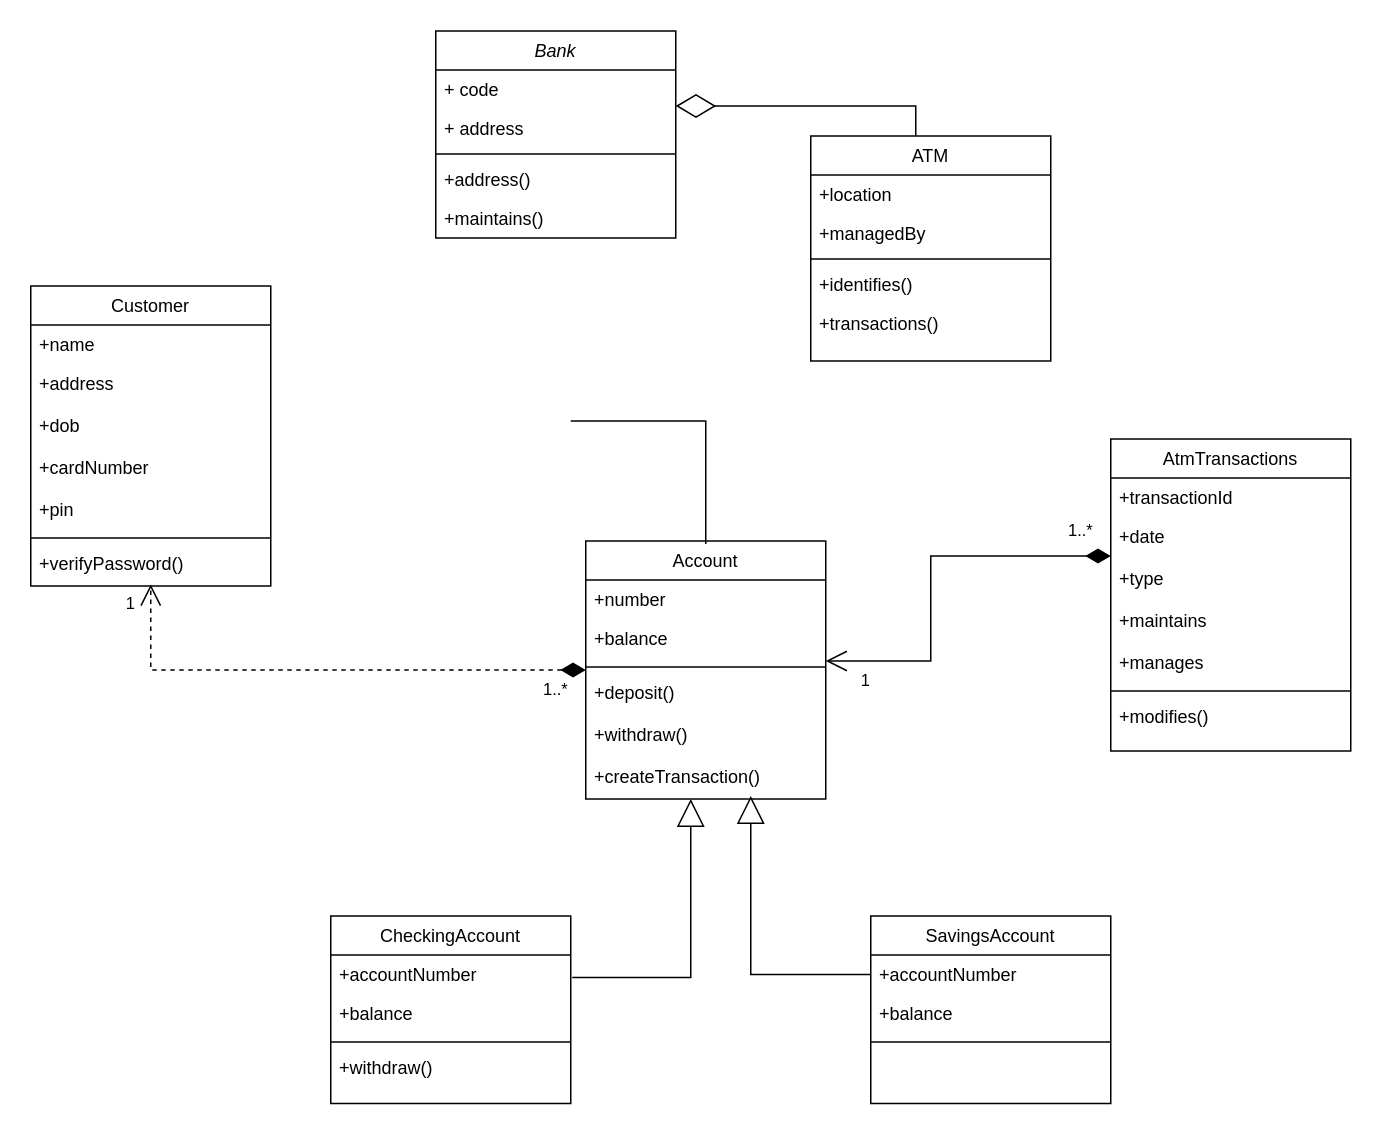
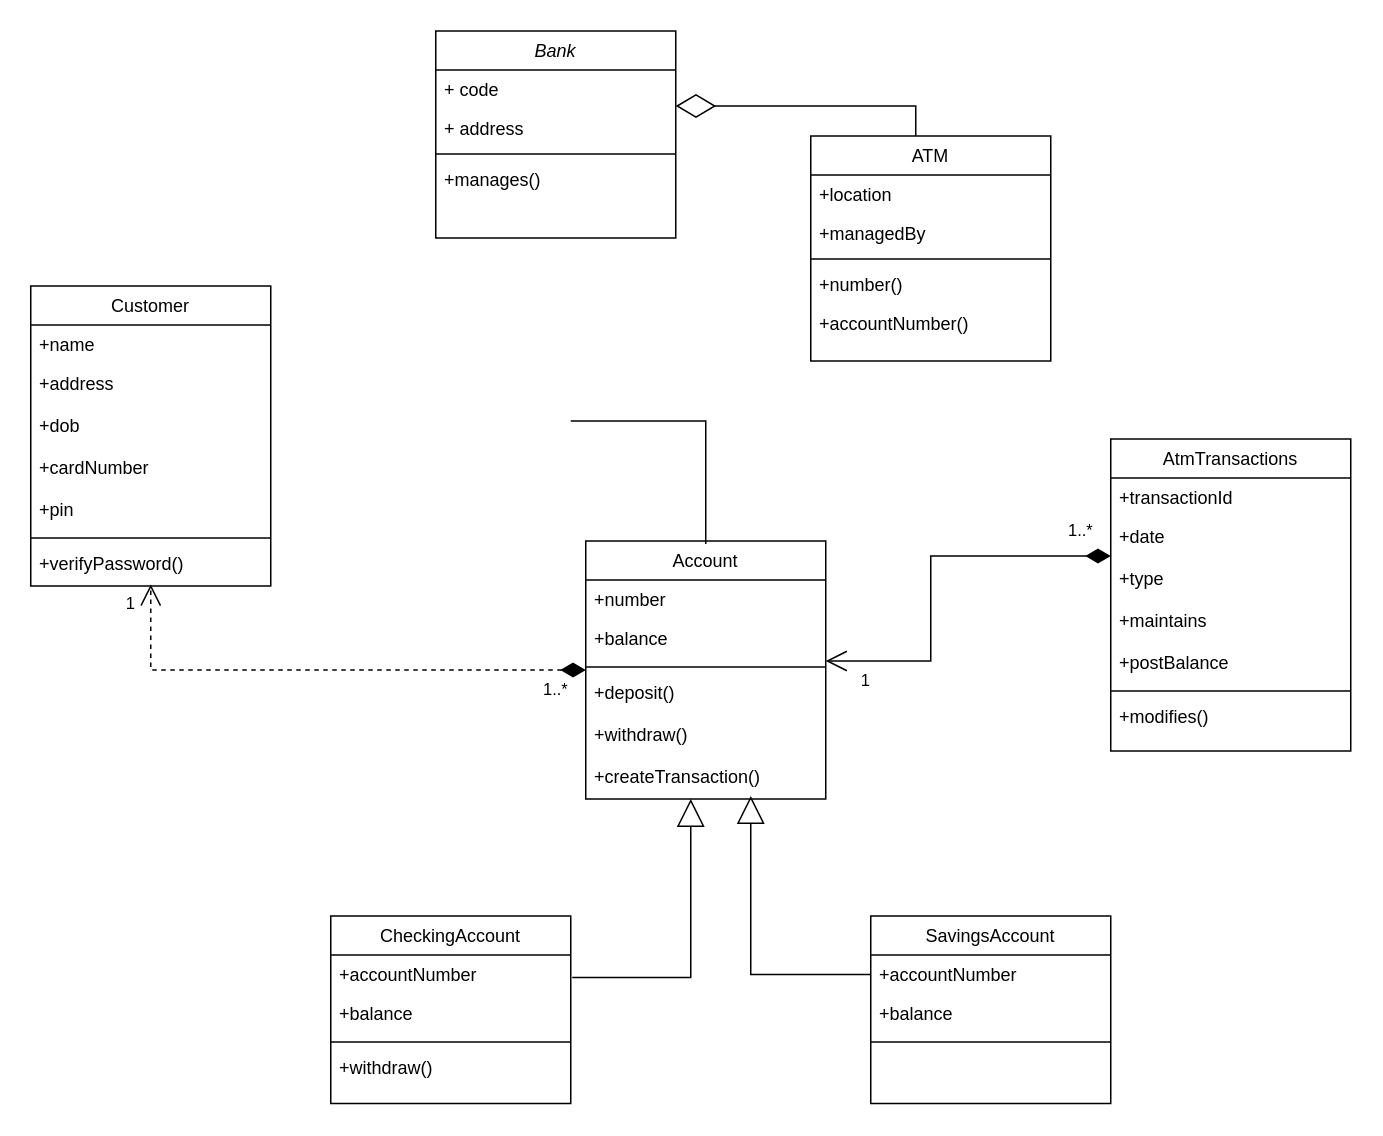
node "+address()": label "+address()" -> "+manages()"
node "+maintains()": removed
node "+identifies()": label "+identifies()" -> "+number()"
node "+transactions()": label "+transactions()" -> "+accountNumber()"
node "+manages": label "+manages" -> "+postBalance"
